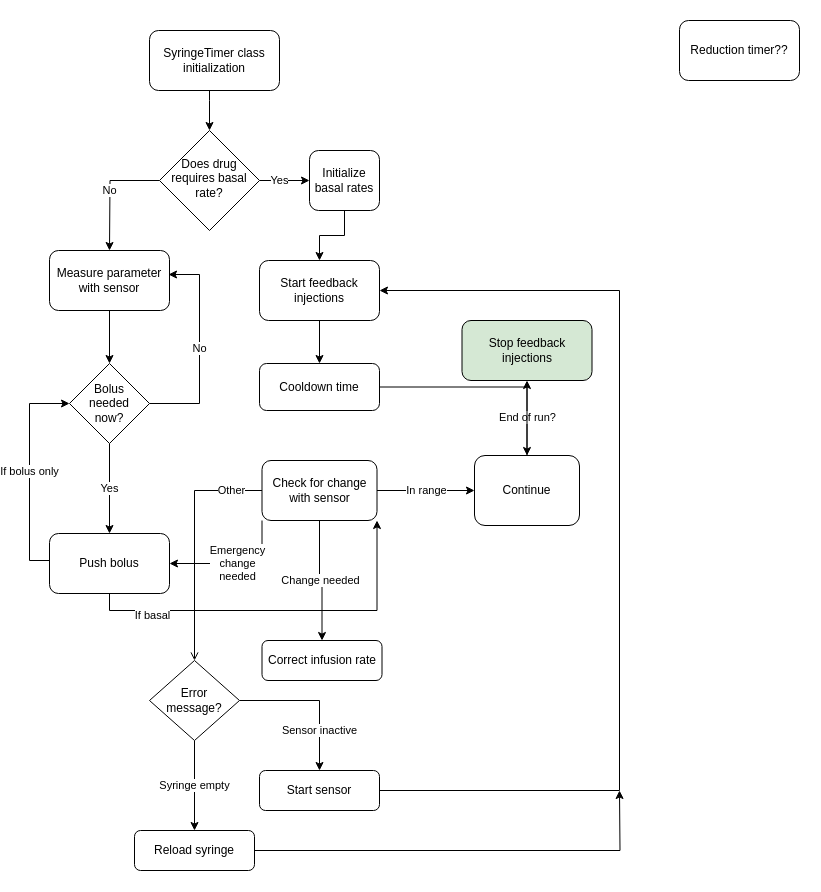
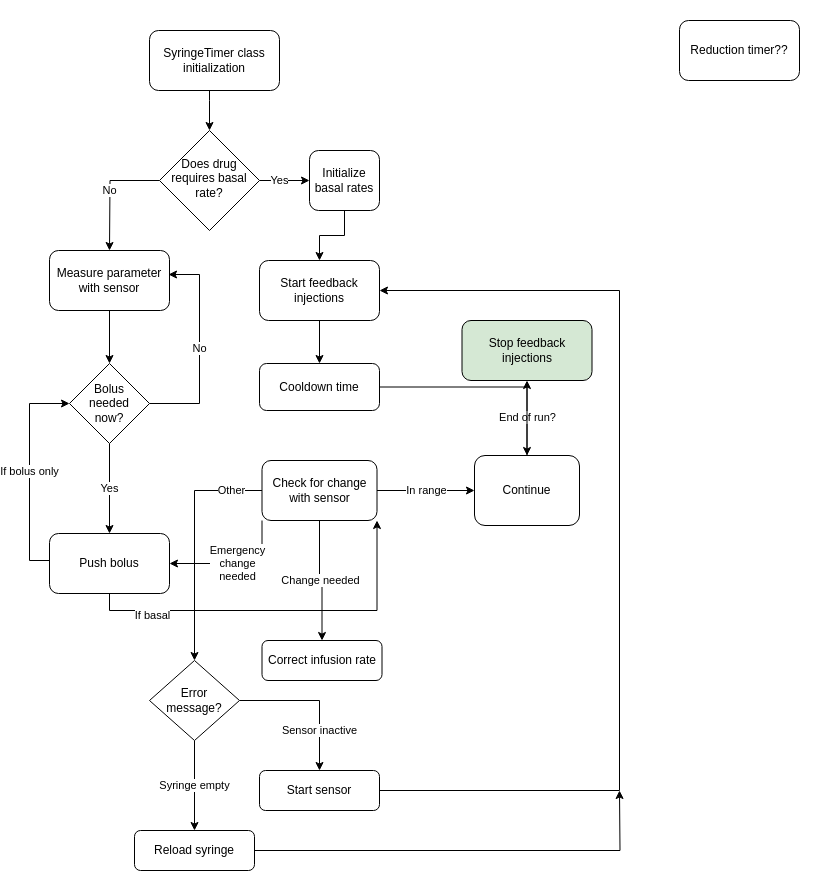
edge "Check for change with sensor" -> "Error message?": arrowhead open -> classic
